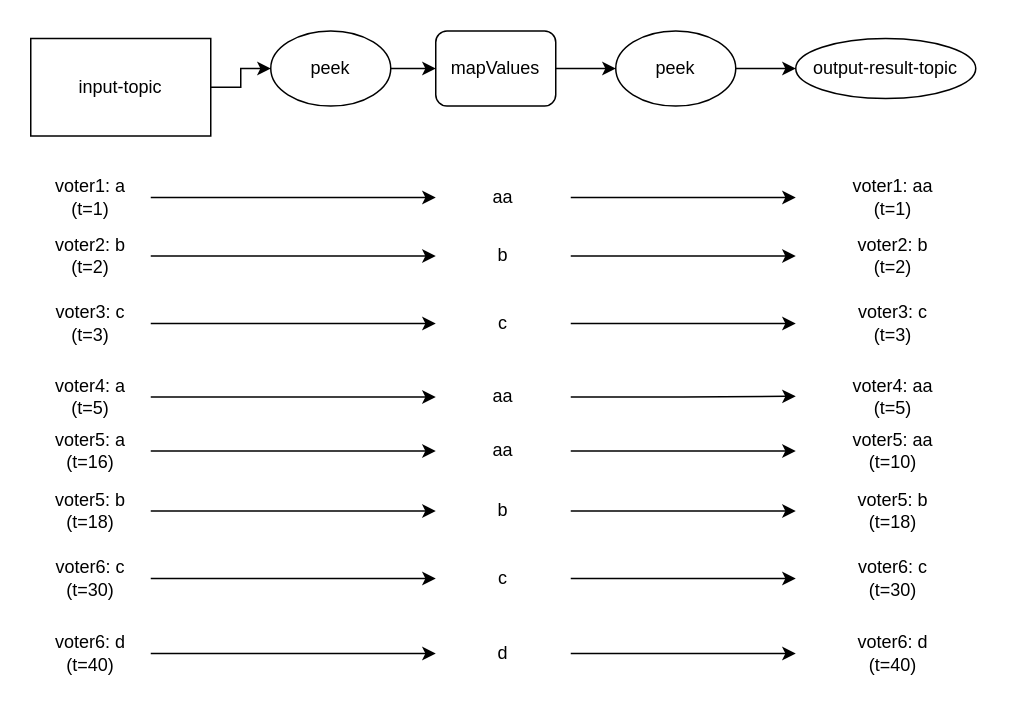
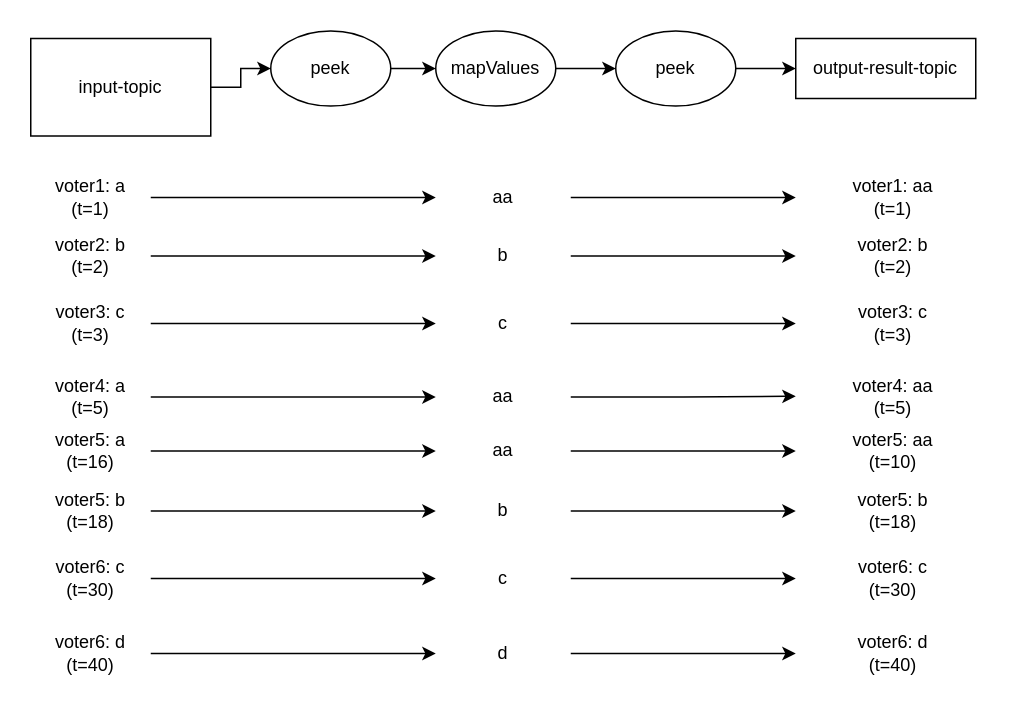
node "mapValues": shape rounded rectangle -> ellipse
node "output-result-topic": shape ellipse -> rectangle
